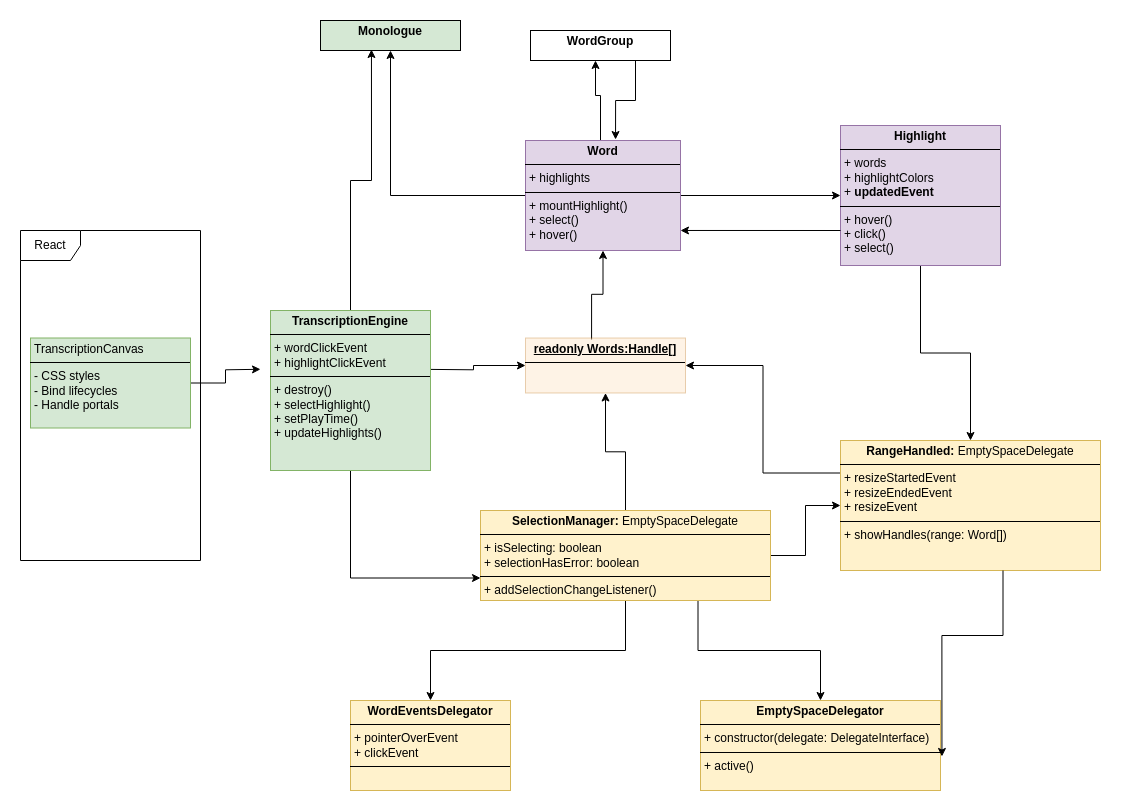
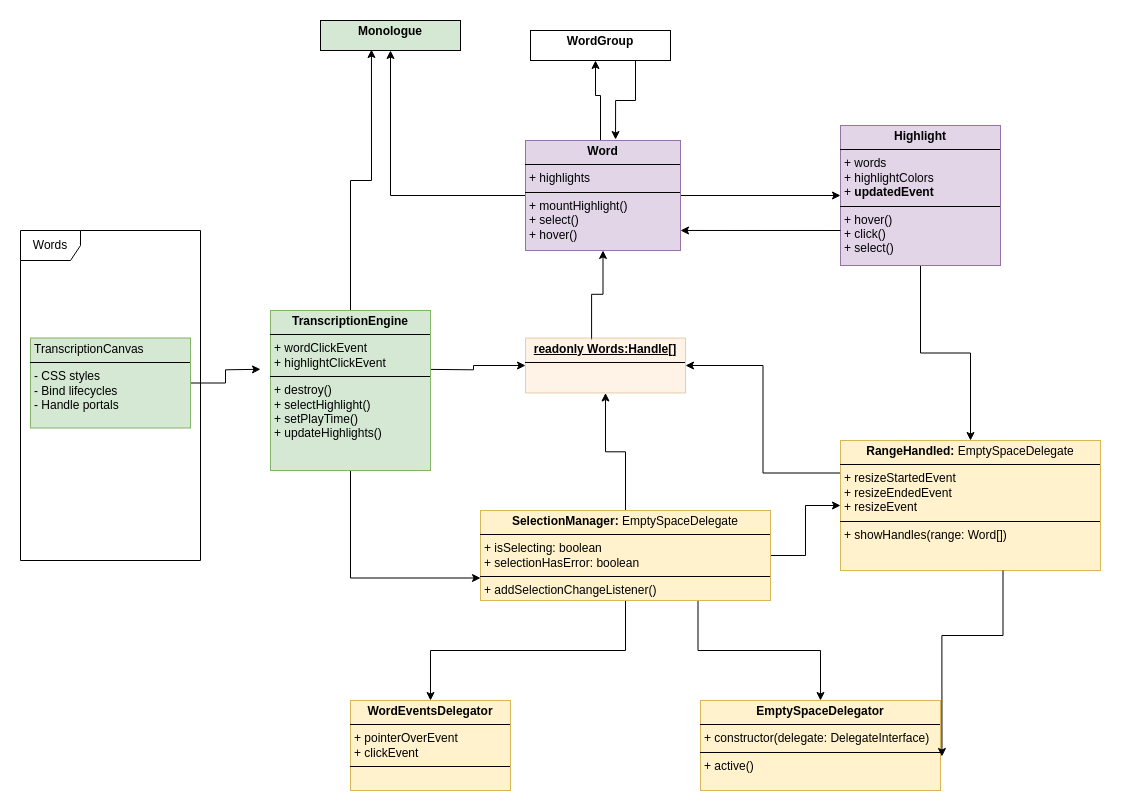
node "React": label "React" -> "Words"
